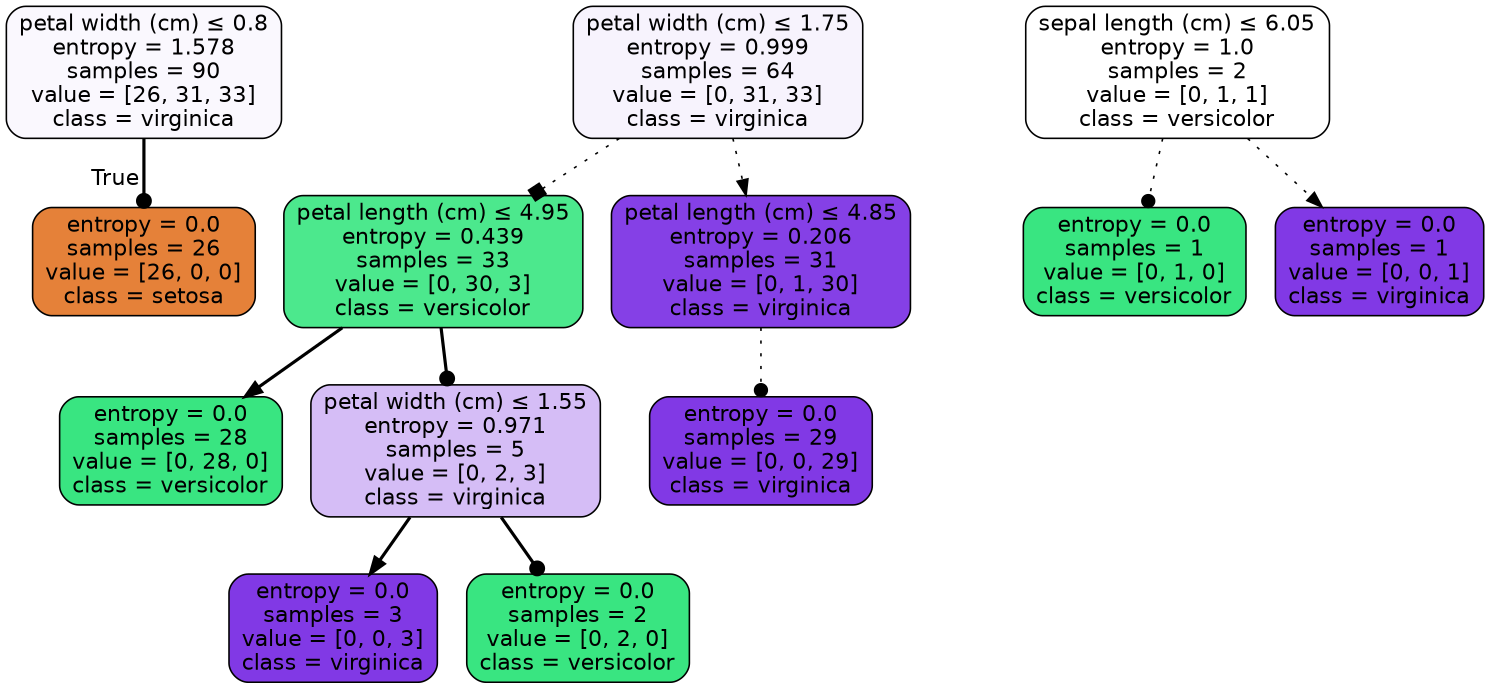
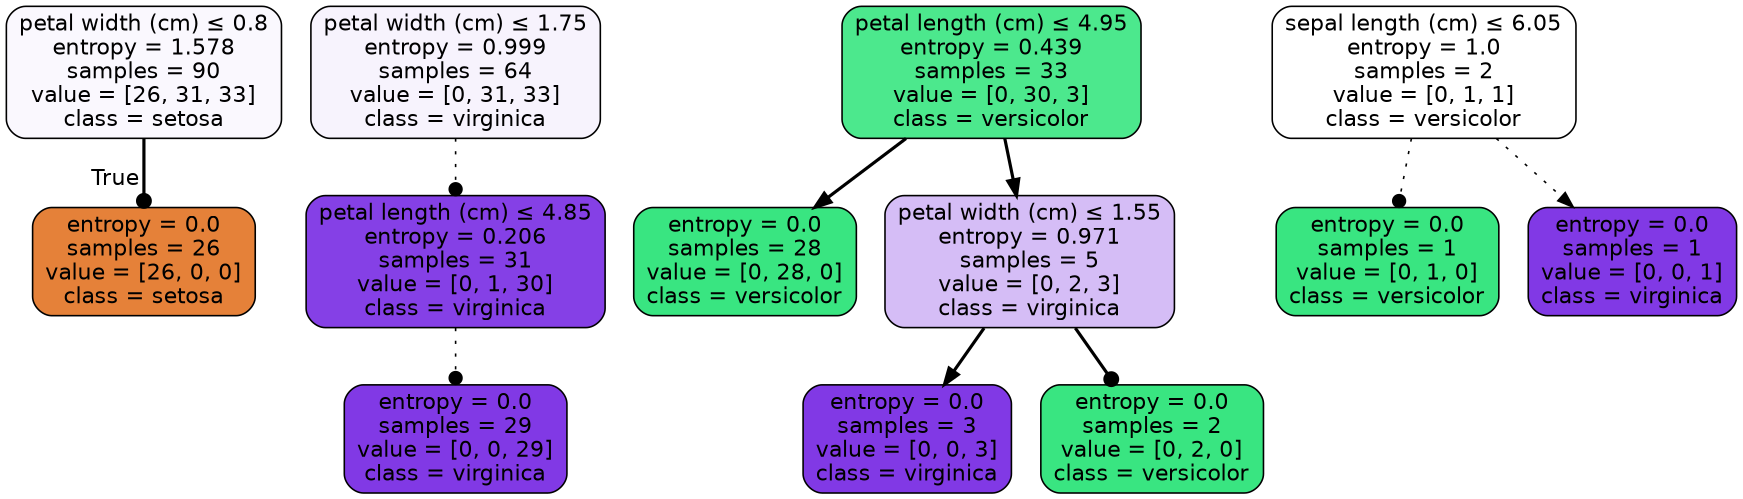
node "petal width (cm) ≤ 0.8": text "class = virginica" -> "class = setosa"
edge "petal width (cm) ≤ 1.75" -> "petal length (cm) ≤ 4.85": arrowhead normal -> dot
edge "petal width (cm) ≤ 1.75" -> "petal length (cm) ≤ 4.95": removed
edge "petal length (cm) ≤ 4.95" -> "petal width (cm) ≤ 1.55": arrowhead dot -> normal
